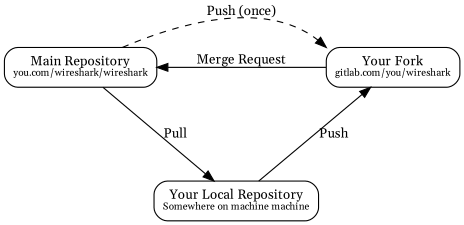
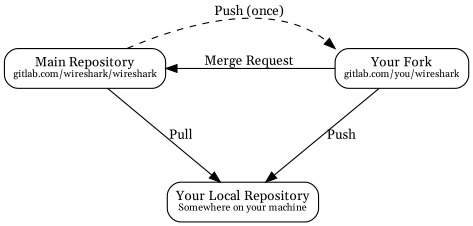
node "Main Repository": text "you.com/wireshark/wireshark" -> "gitlab.com/wireshark/wireshark"
edge "Your Local Repository" -> "Your Fork": reversed
node "Your Local Repository": text "Somewhere on machine machine" -> "Somewhere on your machine"
